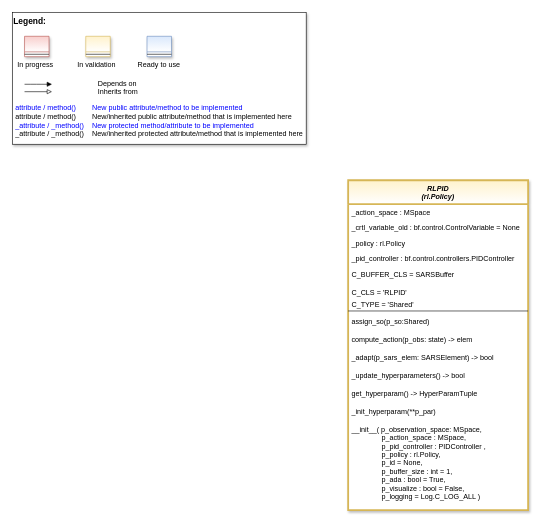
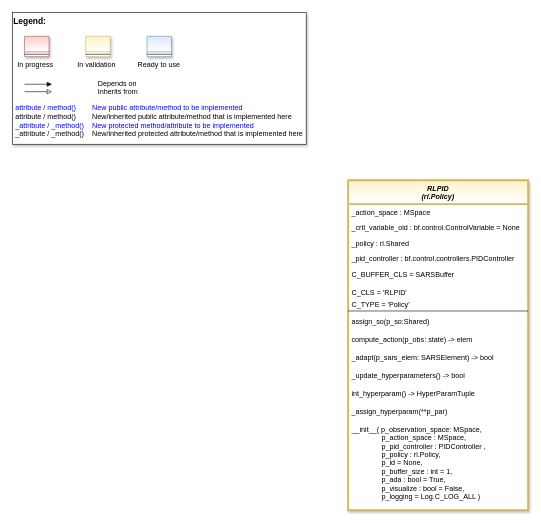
node "_policy : rl.Policy": label "_policy : rl.Policy" -> "_policy : rl.Shared"
node "C_TYPE = 'Shared'": label "C_TYPE = 'Shared'" -> "C_TYPE = 'Policy'"
node "get_hyperparam() -> HyperParamTuple": label "get_hyperparam() -> HyperParamTuple" -> "int_hyperparam() -> HyperParamTuple"
node "_init_hyperparam(**p_par)": label "_init_hyperparam(**p_par)" -> "_assign_hyperparam(**p_par)"
